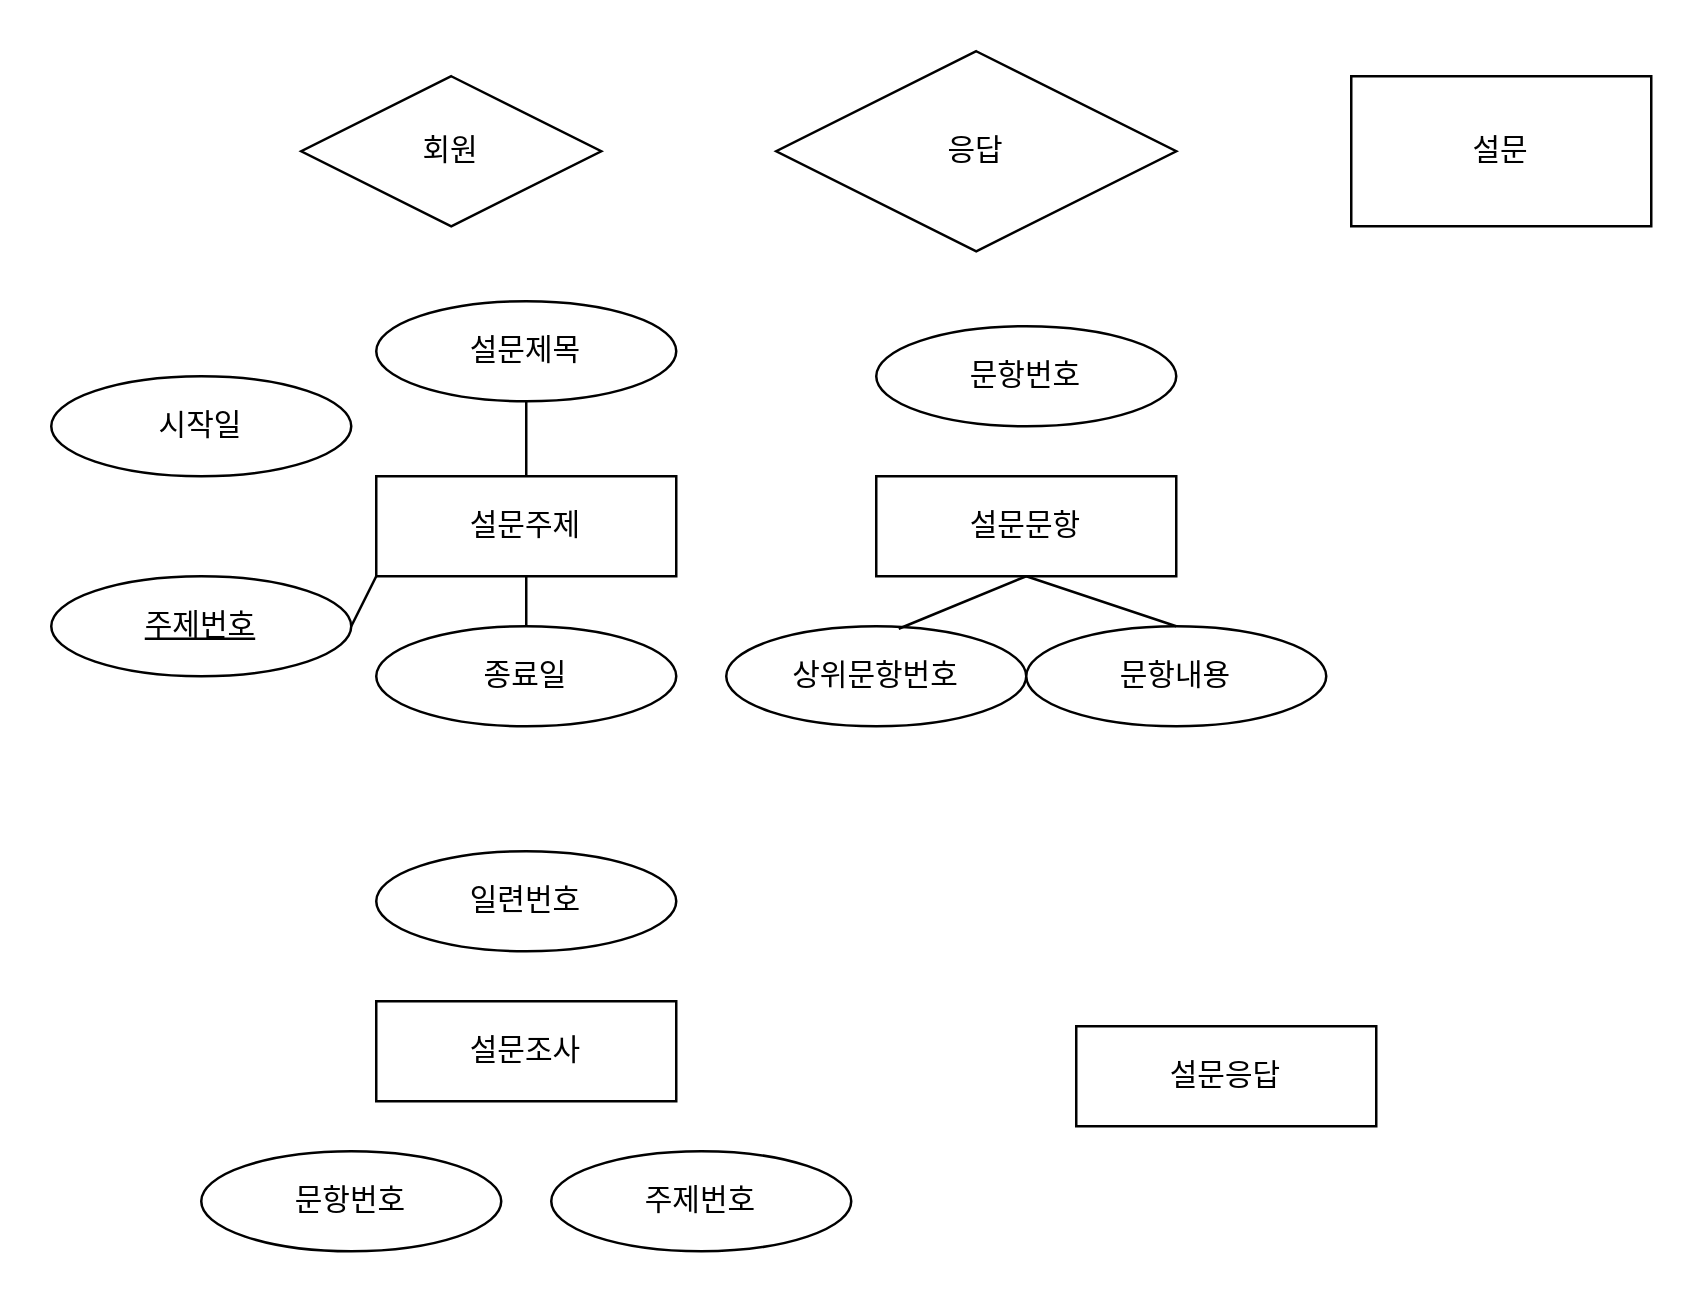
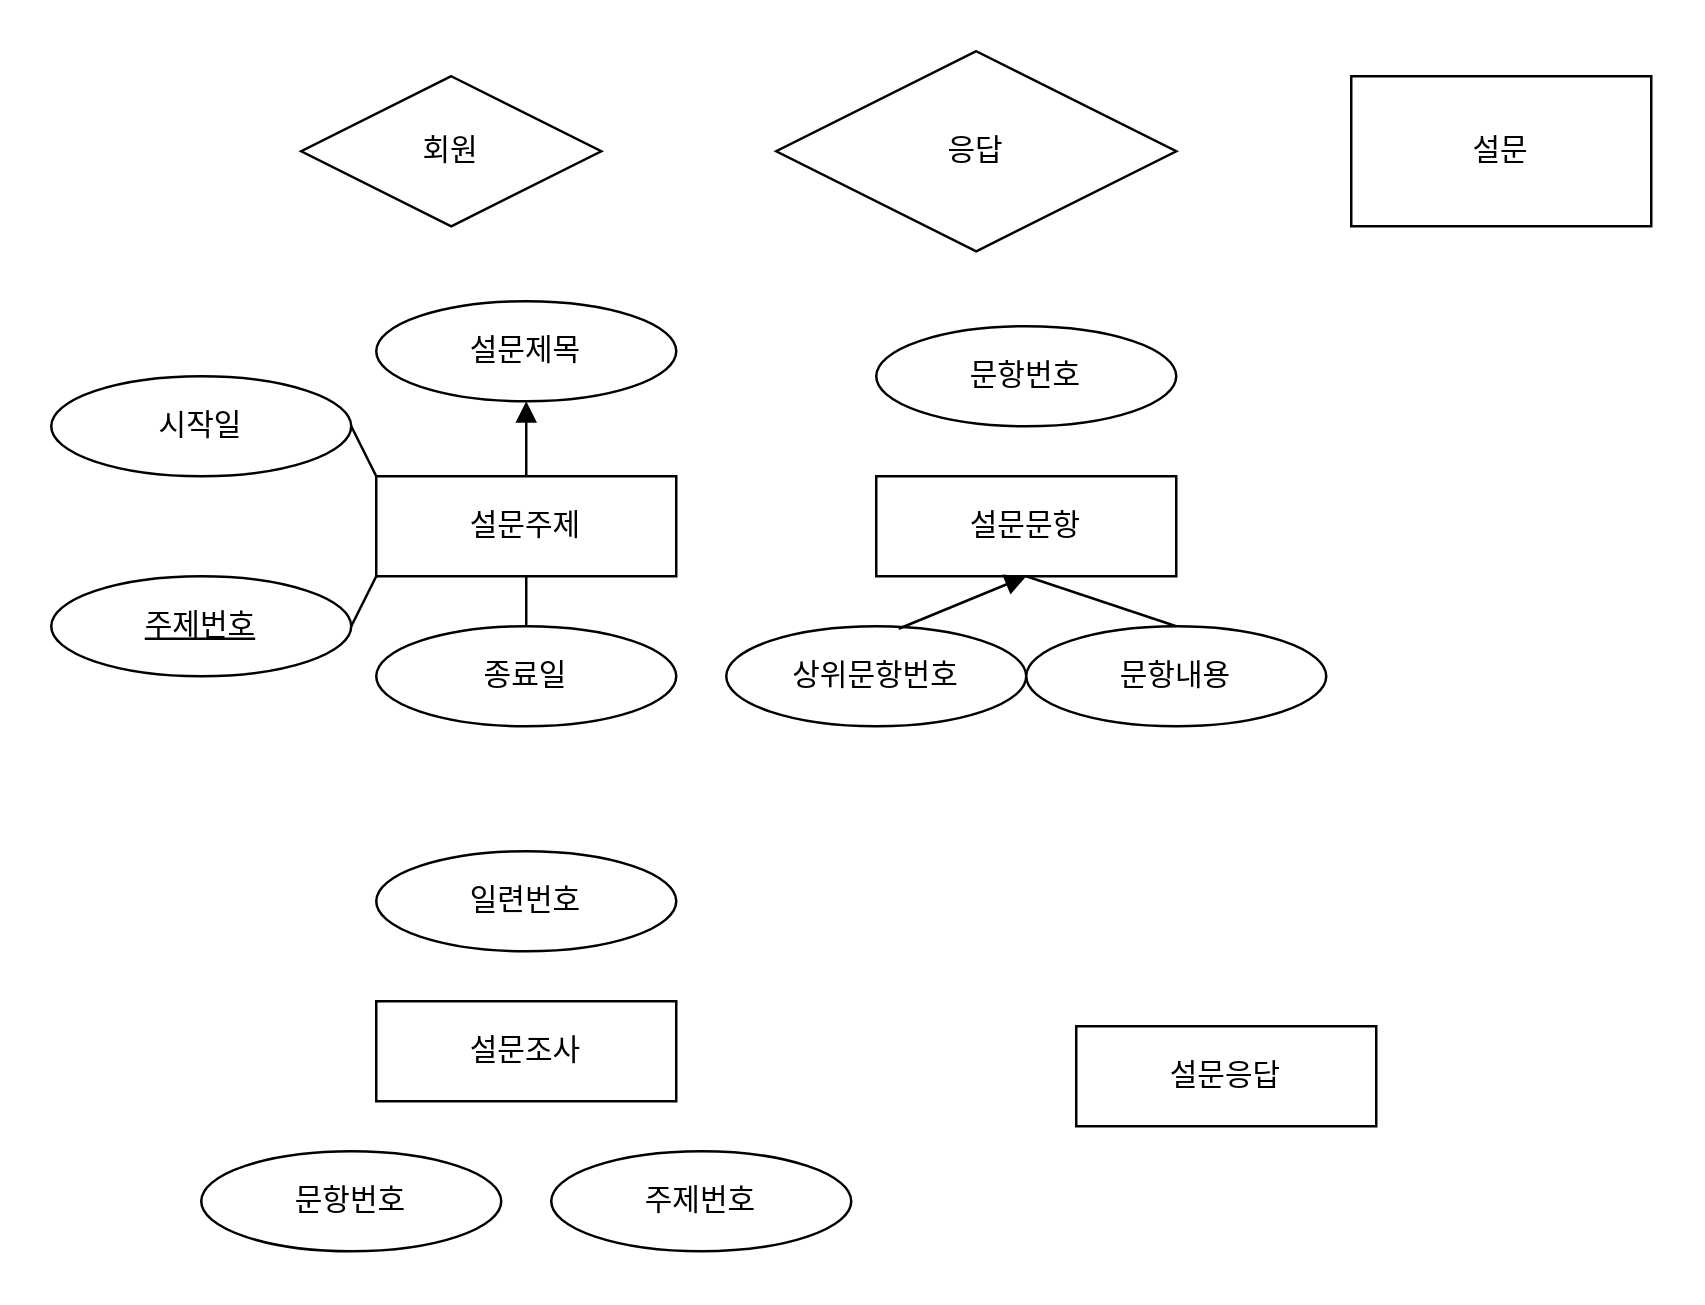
edge "설문제목" -- "설문주제": arrowhead none -> block
edge "시작일" -- "설문주제": added
edge "설문문항" -- "상위문항번호": arrowhead none -> block
